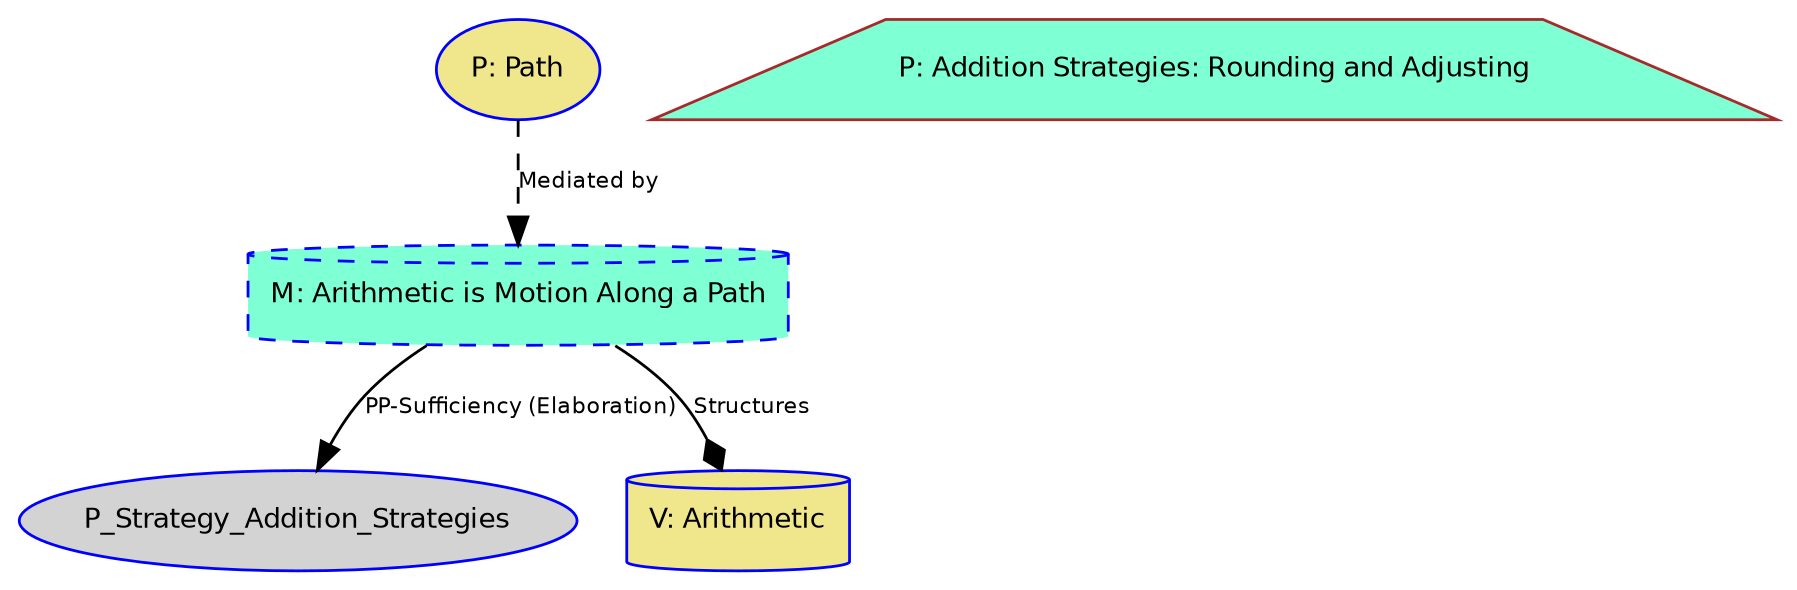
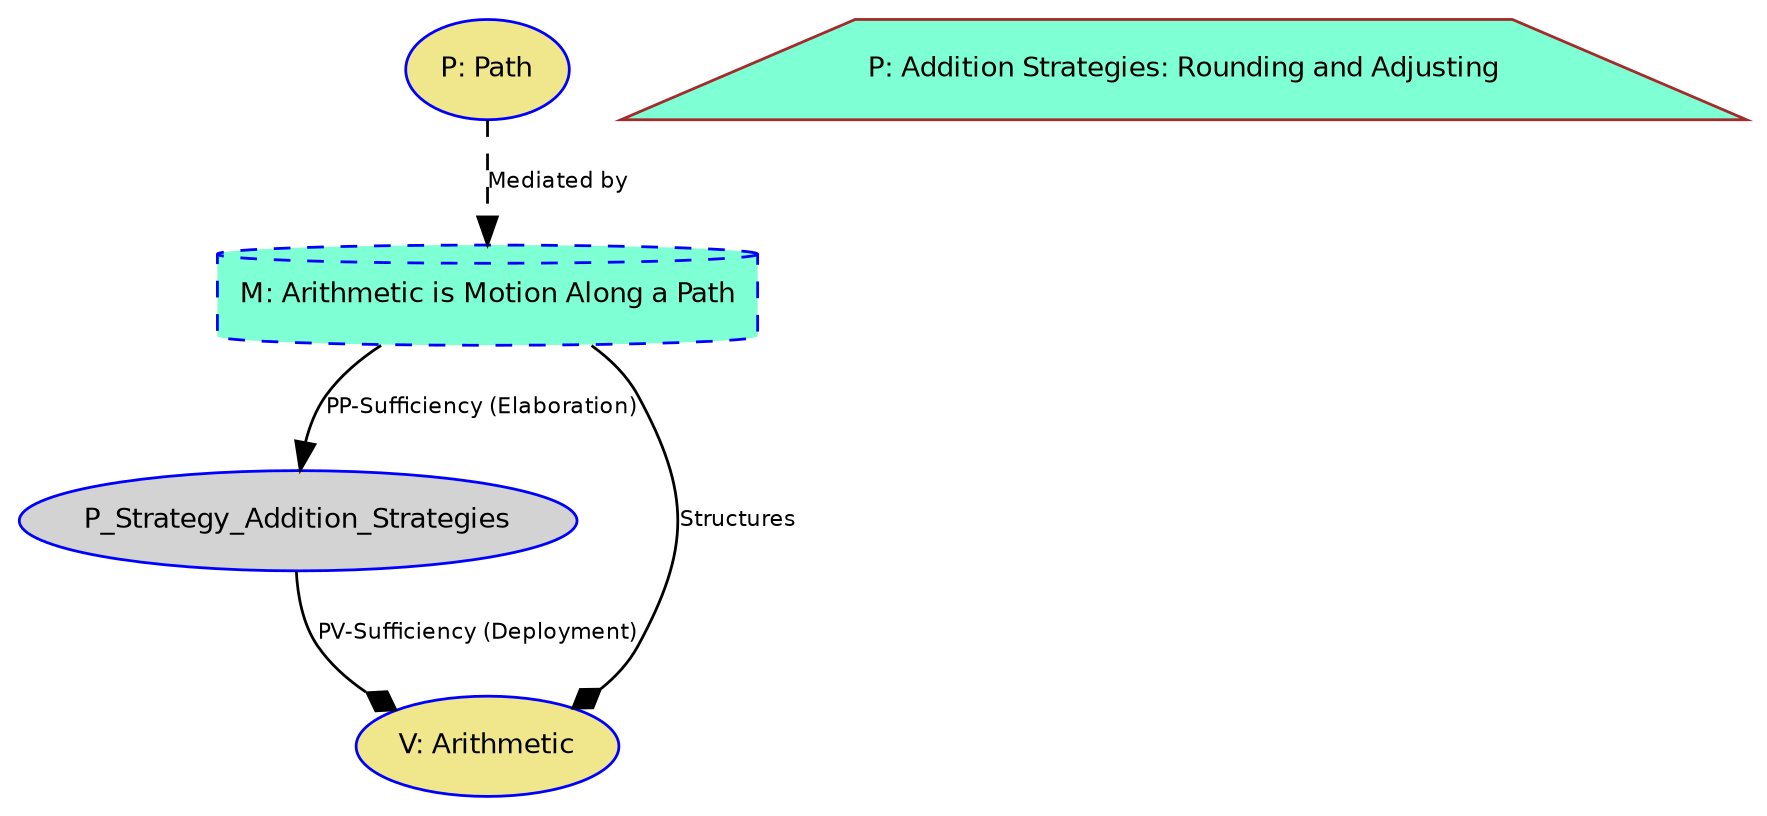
node "V: Arithmetic": shape cylinder -> ellipse
edge "P_Strategy_Addition_Strategies" -> "V: Arithmetic": added, label "PV-Sufficiency (Deployment)"
